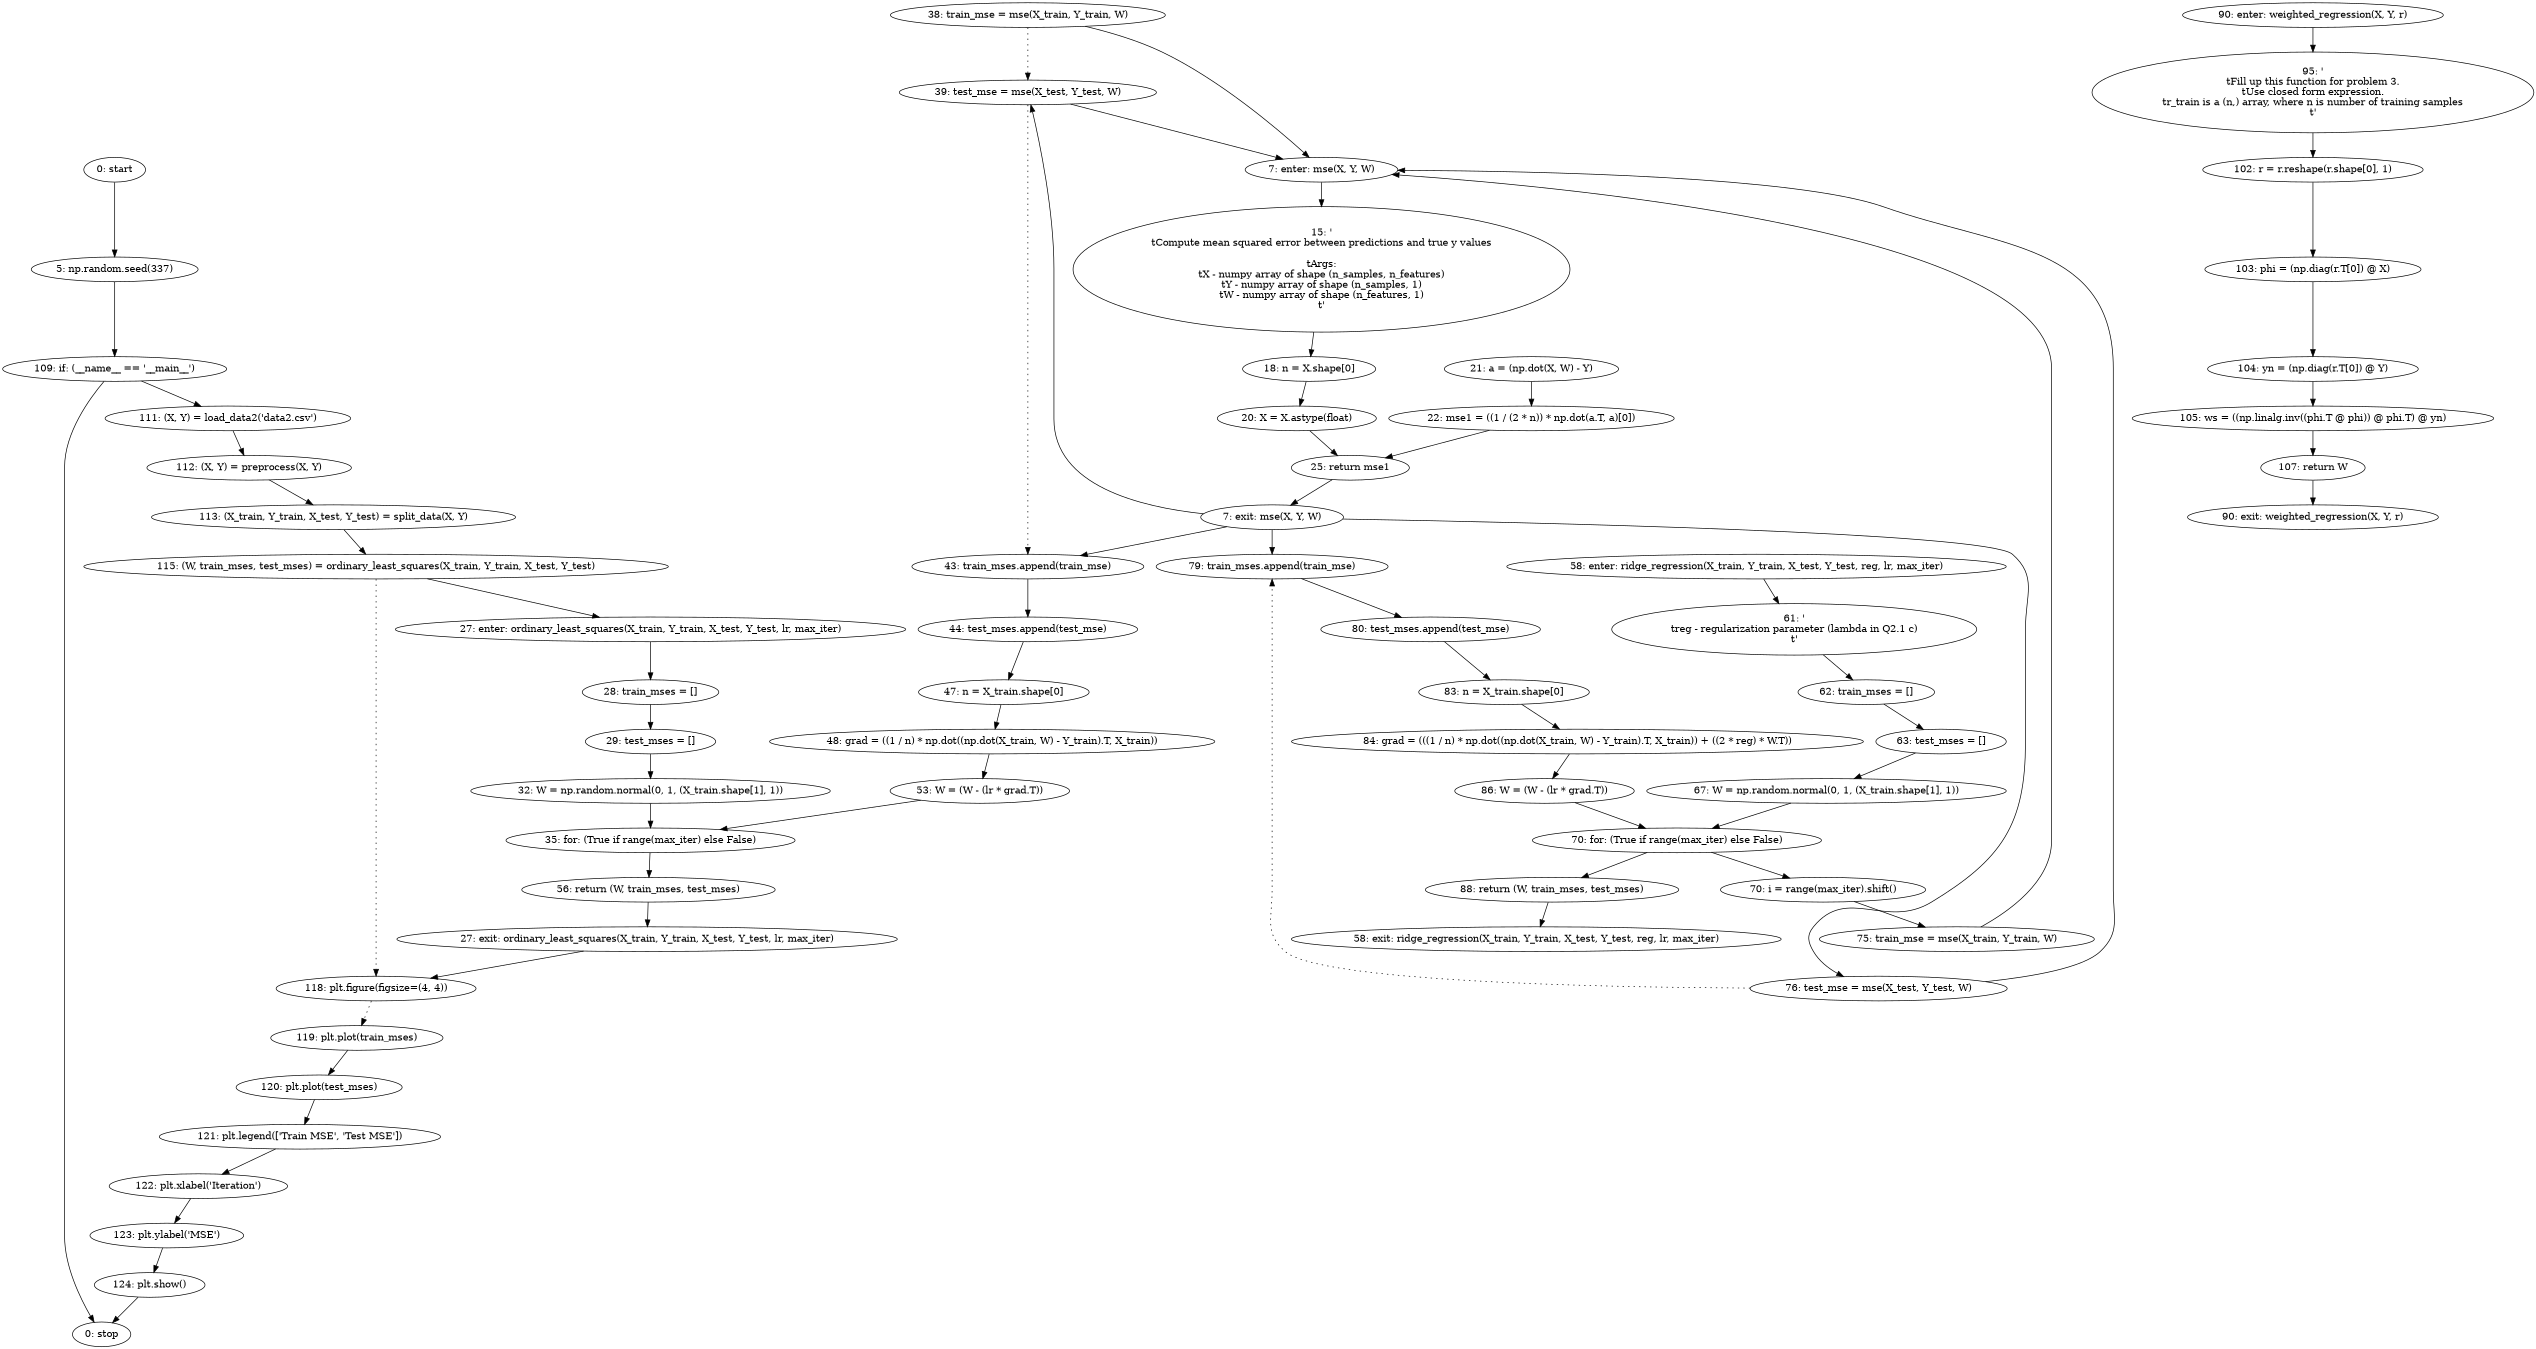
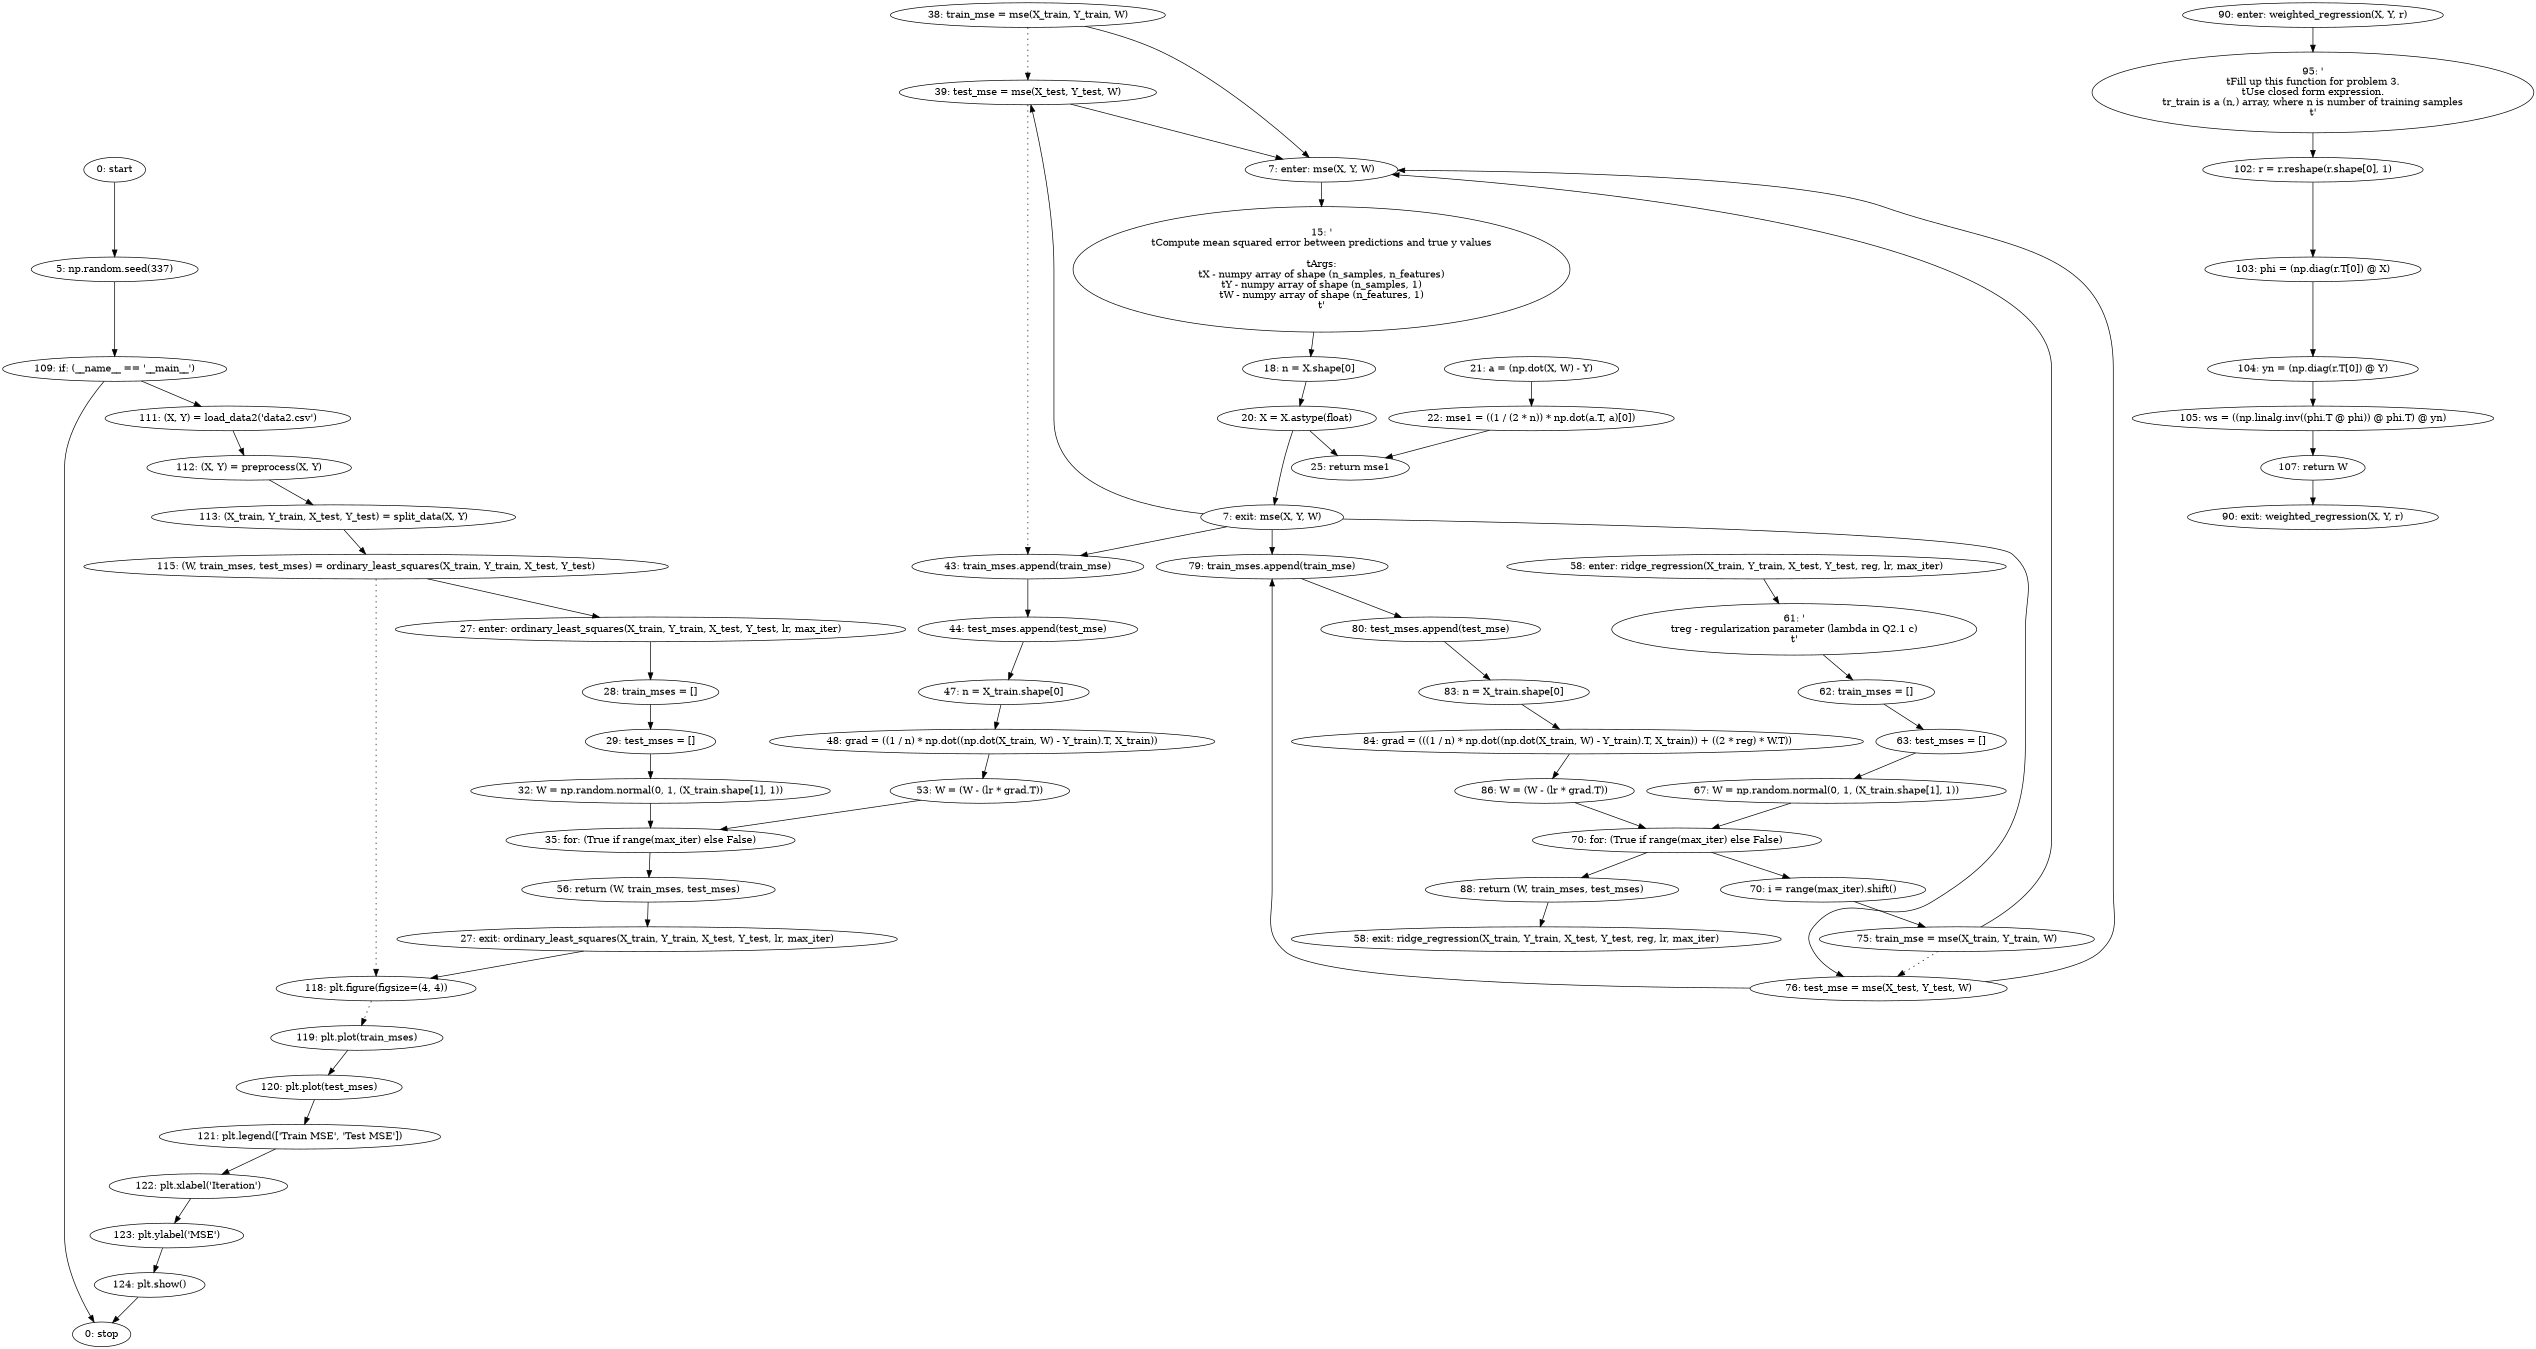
edge "25: return mse1" -> "7: exit: mse(X, Y, W)": now "20: X = X.astype(float)" -> "7: exit: mse(X, Y, W)"
edge "75: train_mse = mse(X_train, Y_train, W)" -> "76: test_mse = mse(X_test, Y_test, W)": added
edge "76: test_mse = mse(X_test, Y_test, W)" -> "79: train_mses.append(train_mse)": style dotted -> solid
